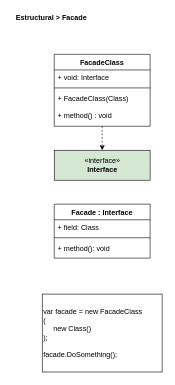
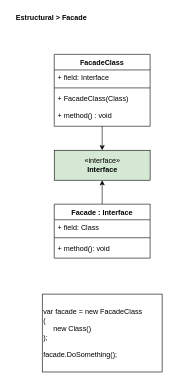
node "+ void: Interface": label "+ void: Interface" -> "+ field: Interface"
edge "FacadeClass" -> "«interface» Interface": style dashed -> solid
edge "Facade : Interface" -> "«interface» Interface": added
